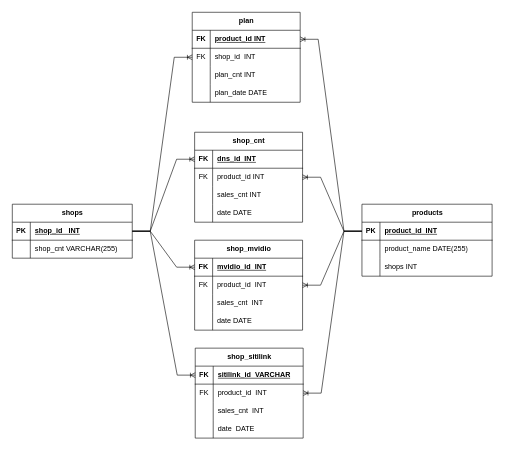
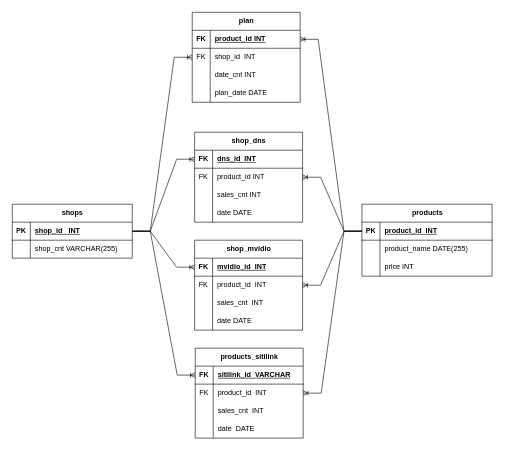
node "plan_cnt INT": label "plan_cnt INT" -> "date_cnt INT"
node "shop_cnt": label "shop_cnt" -> "shop_dns"
node "shops INT": label "shops INT" -> "price INT"
node "shop_sitilink": label "shop_sitilink" -> "products_sitilink"
